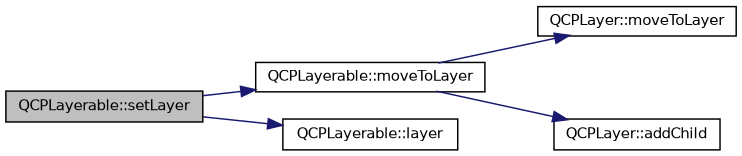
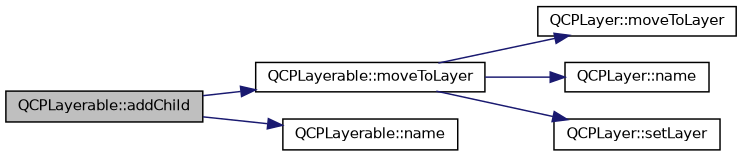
node "QCPLayer::name": added
node "QCPLayerable::setLayer": label "QCPLayerable::setLayer" -> "QCPLayerable::addChild"
node "QCPLayerable::layer": label "QCPLayerable::layer" -> "QCPLayerable::name"
node "QCPLayer::addChild": label "QCPLayer::addChild" -> "QCPLayer::setLayer"
